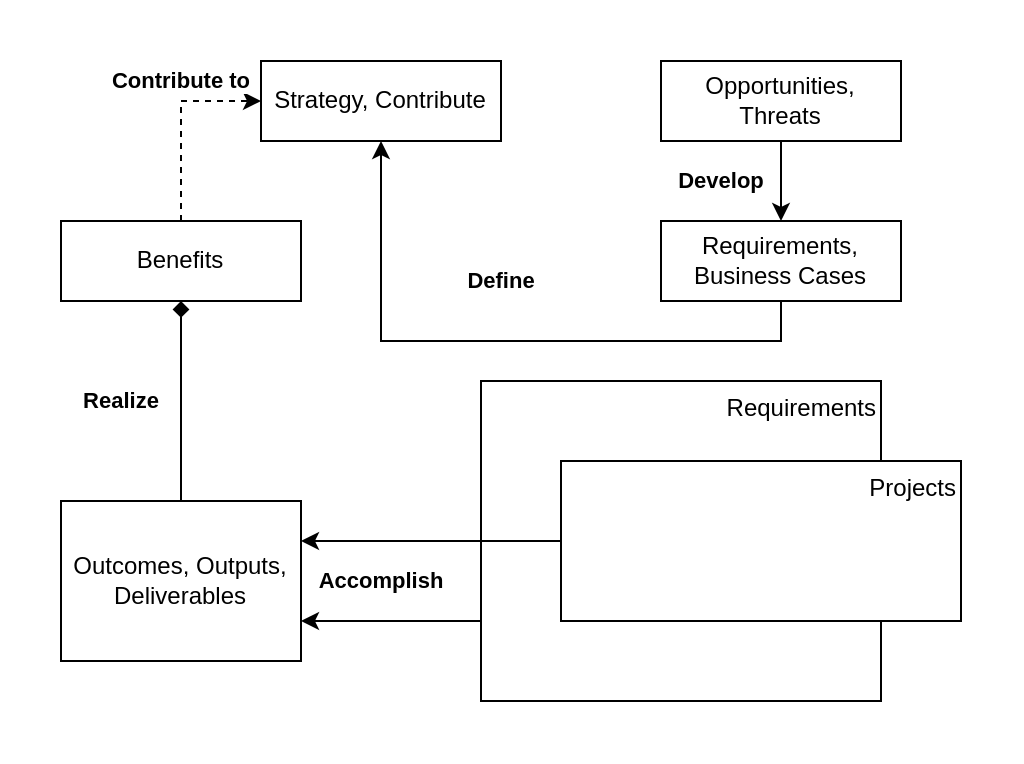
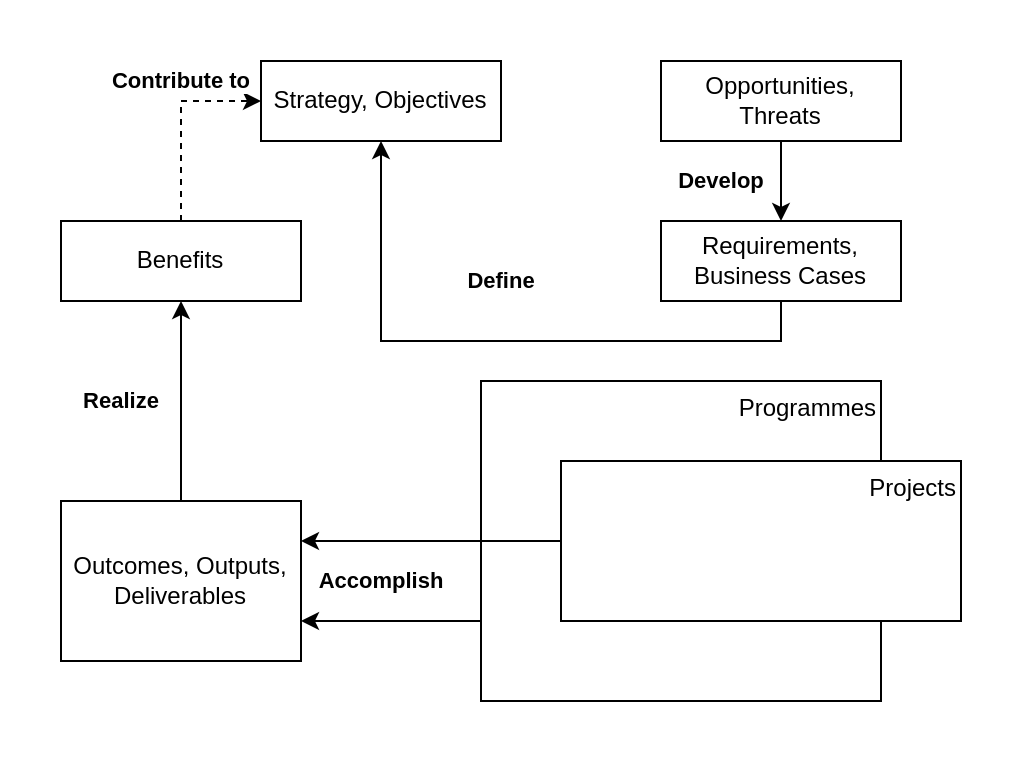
node "Strategy, Contribute": label "Strategy, Contribute" -> "Strategy, Objectives"
edge "Outcomes, Outputs, Deliverables" -> "Benefits": arrowhead diamond -> classic
node "Requirements": label "Requirements" -> "Programmes"
